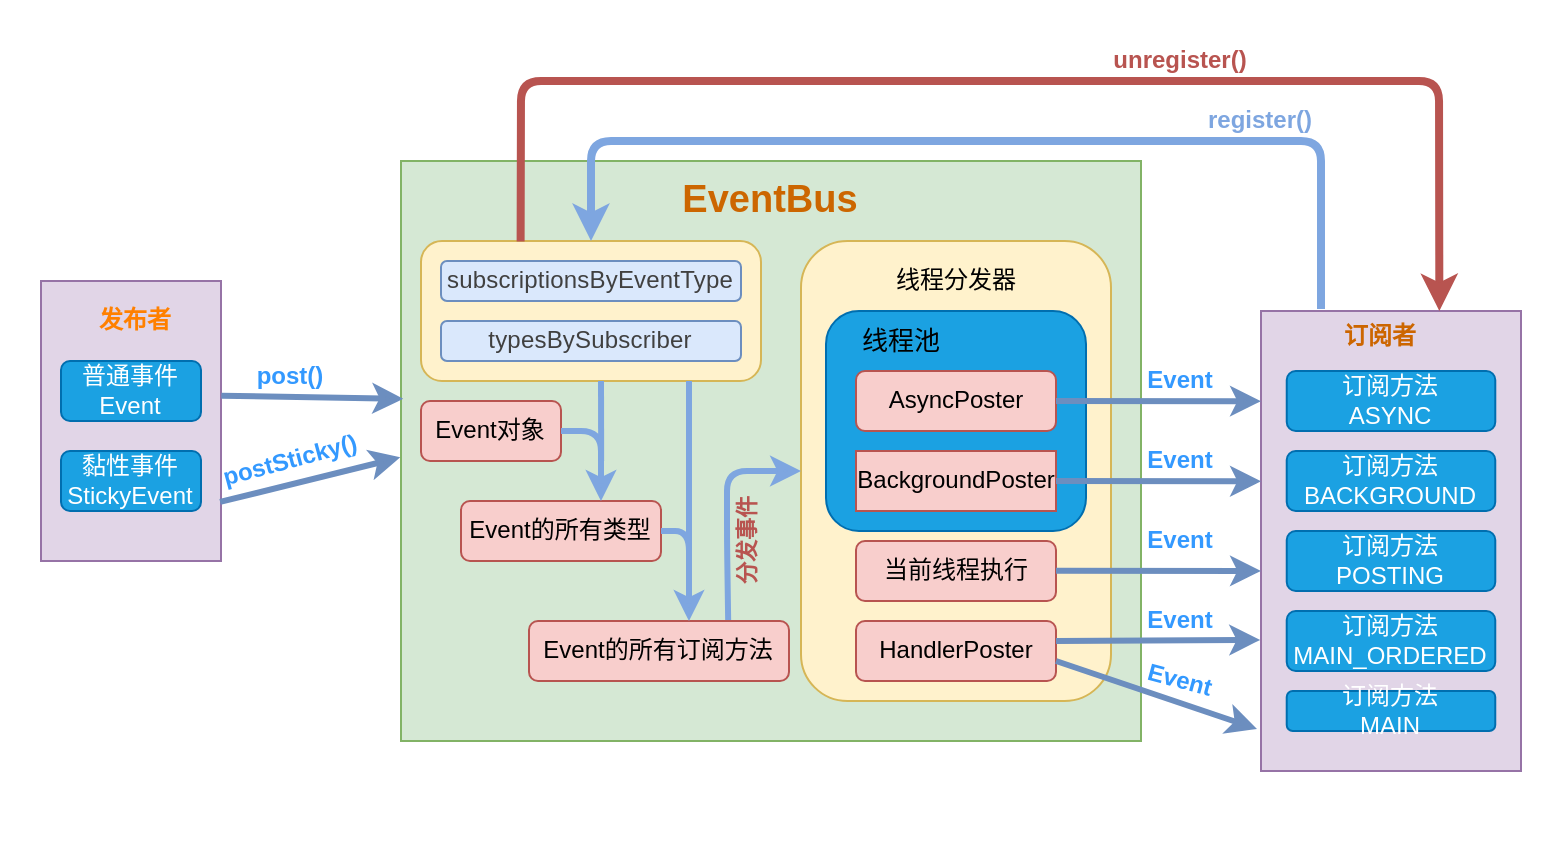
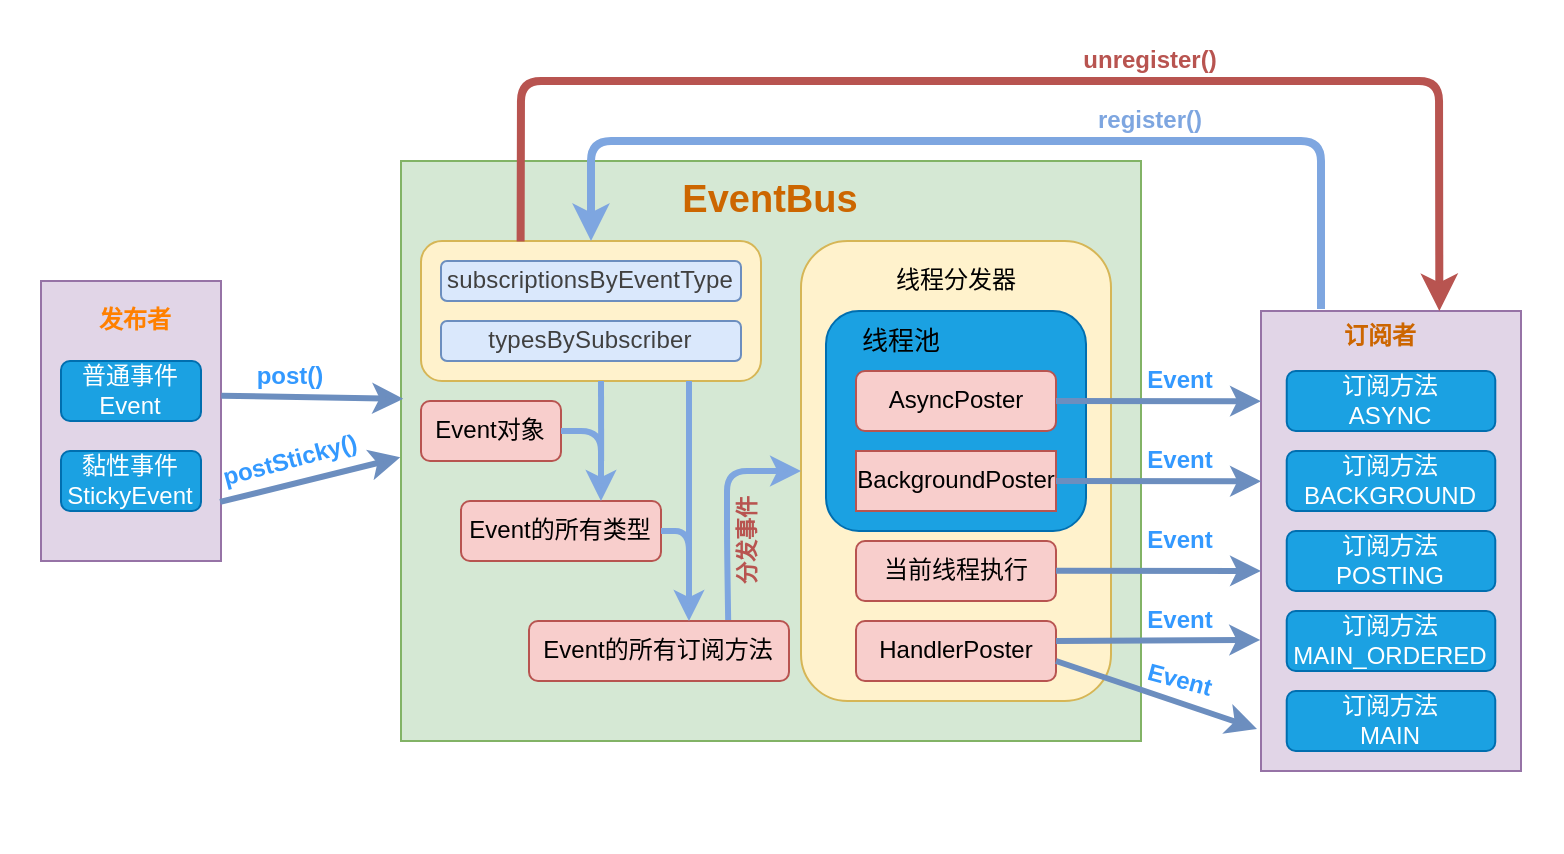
node "unregister()": moved (1181, 61) -> (1151, 61)
node "register()": moved (1261, 121) -> (1151, 121)
node "订阅方法 MAIN": size 209x40 -> 209x60
